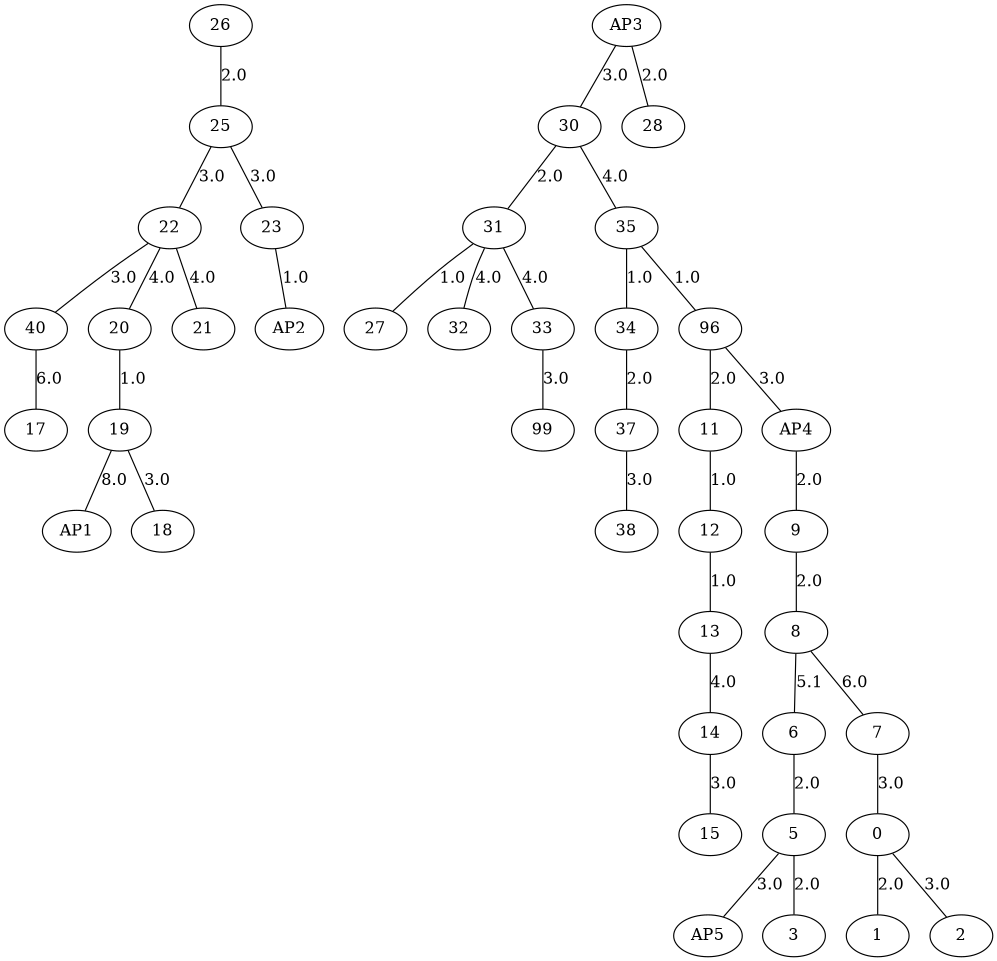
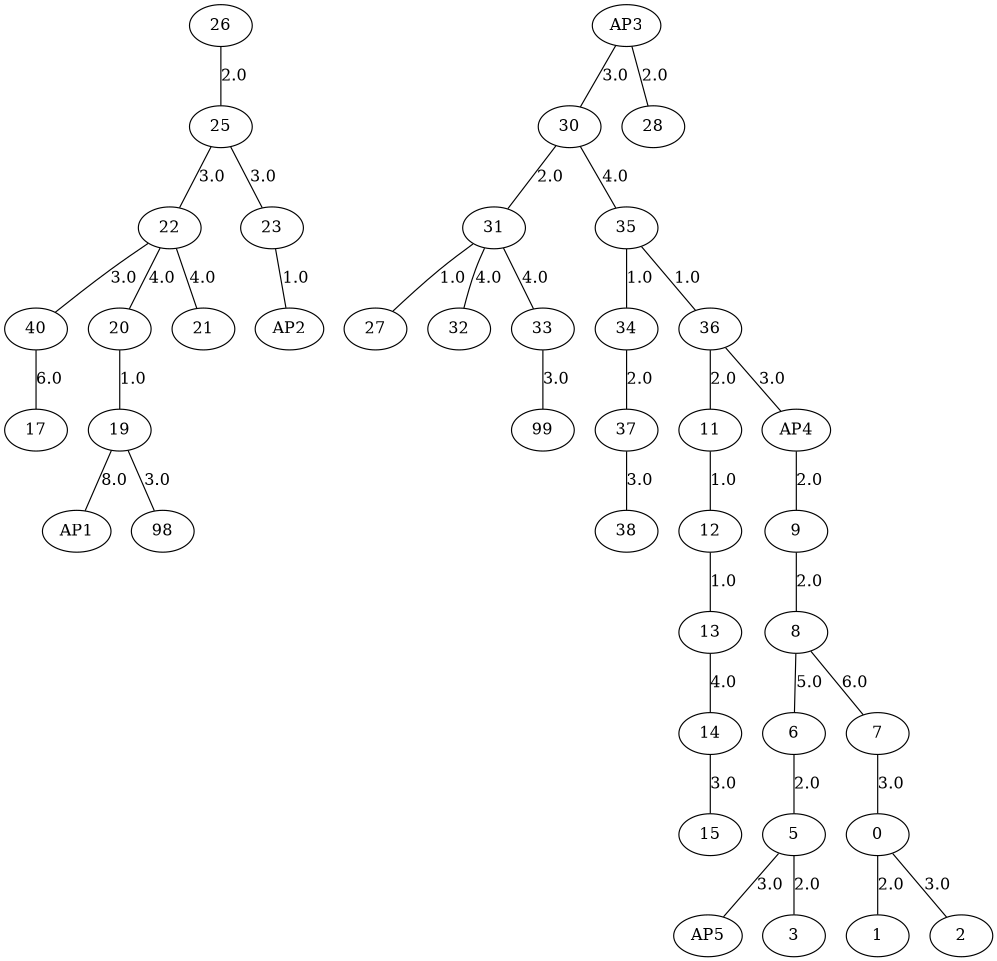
node "96": label "96" -> "36"
node "18": label "18" -> "98"
edge "8" -- "6": label "5.1" -> "5.0"
